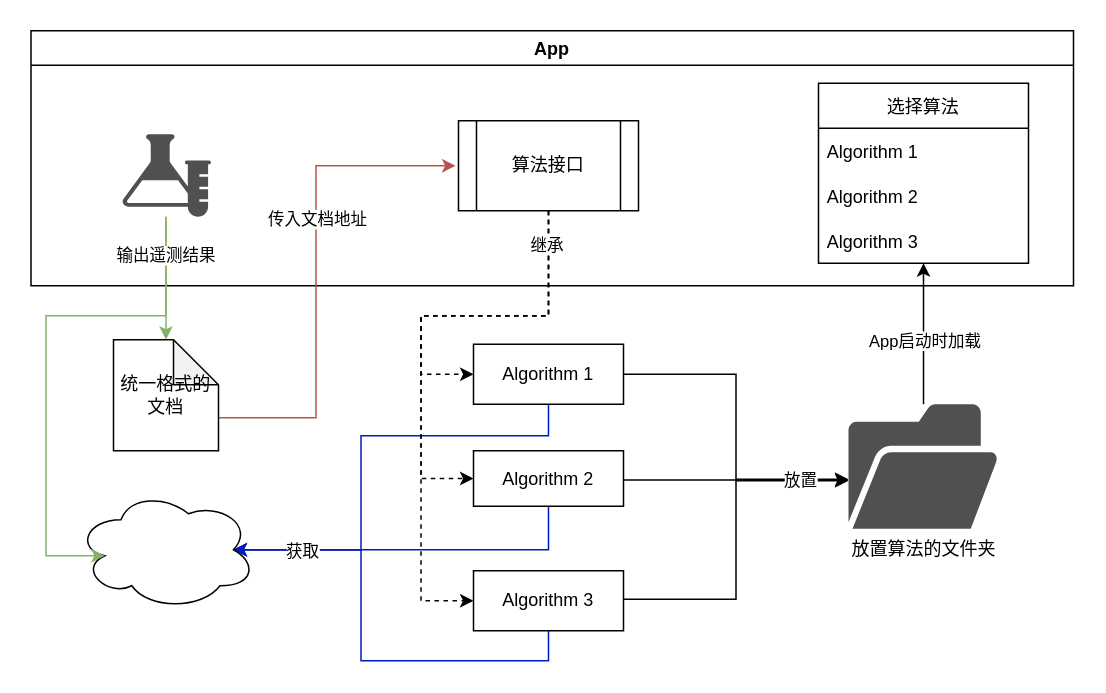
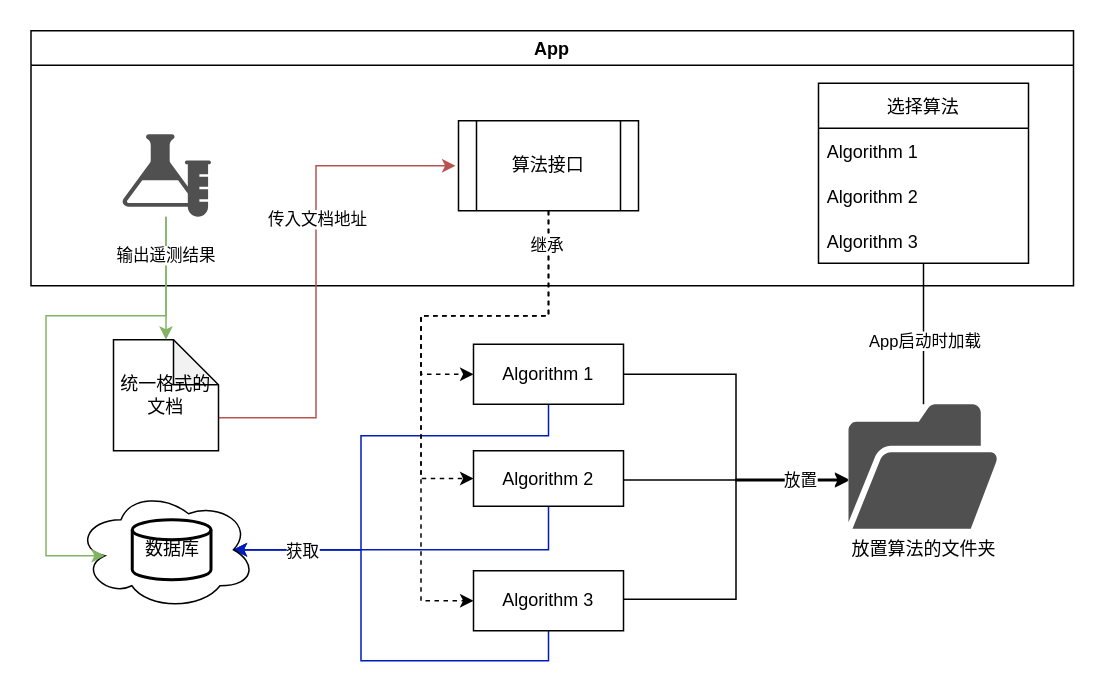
edge "放置算法的文件夹" -> "选择算法": arrowhead classic -> none
node "数据库": added
